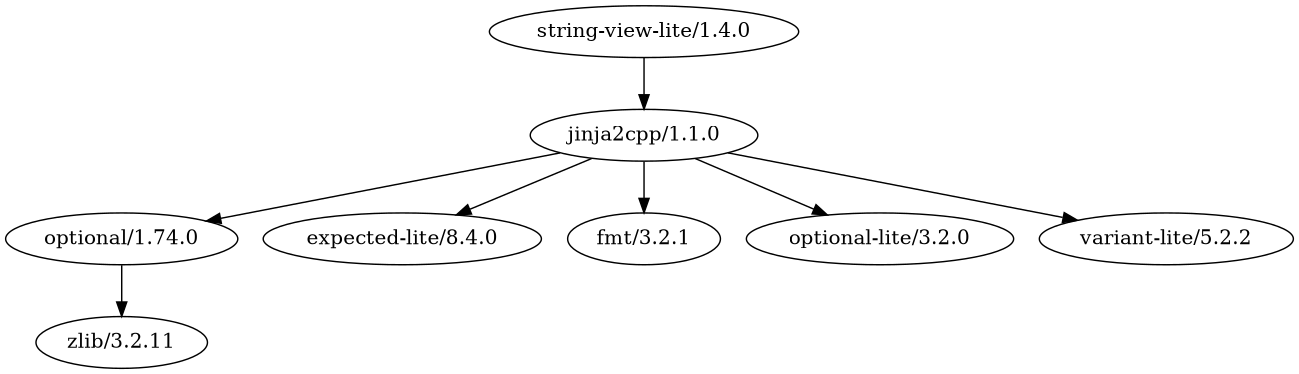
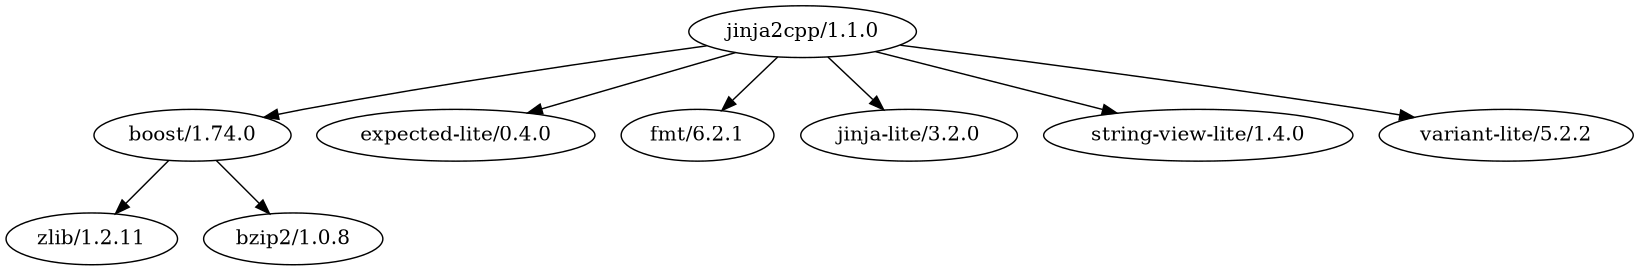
edge "string-view-lite/1.4.0" -> "jinja2cpp/1.1.0": reversed
node "optional/1.74.0": label "optional/1.74.0" -> "boost/1.74.0"
node "bzip2/1.0.8": added
node "expected-lite/8.4.0": label "expected-lite/8.4.0" -> "expected-lite/0.4.0"
node "fmt/3.2.1": label "fmt/3.2.1" -> "fmt/6.2.1"
node "optional-lite/3.2.0": label "optional-lite/3.2.0" -> "jinja-lite/3.2.0"
node "zlib/3.2.11": label "zlib/3.2.11" -> "zlib/1.2.11"
